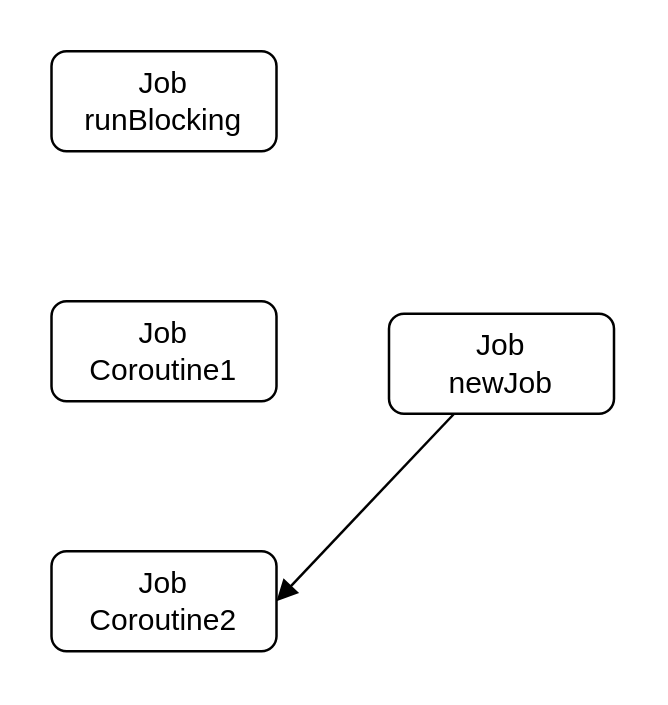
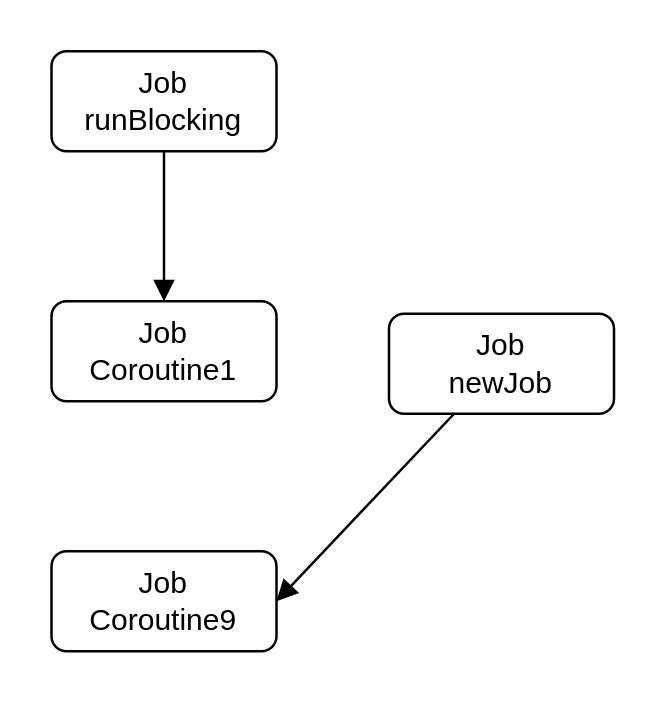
edge "Job runBlocking" -> "Job Coroutine1": added
node "Job Coroutine2": label "Job Coroutine2" -> "Job Coroutine9"
